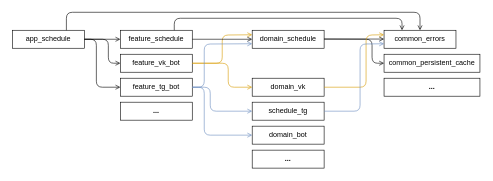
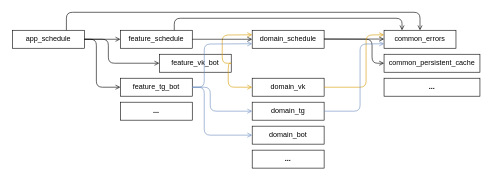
node "feature_vk_bot": moved (156, 63) -> (195, 63)
node "schedule_tg": label "schedule_tg" -> "domain_tg"
